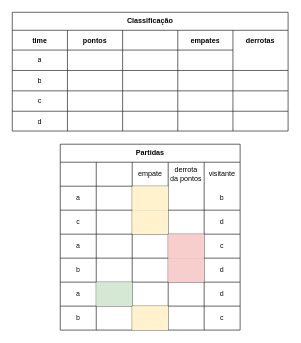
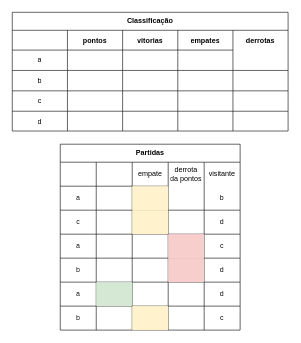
node "time": removed
node "vitorias": added
